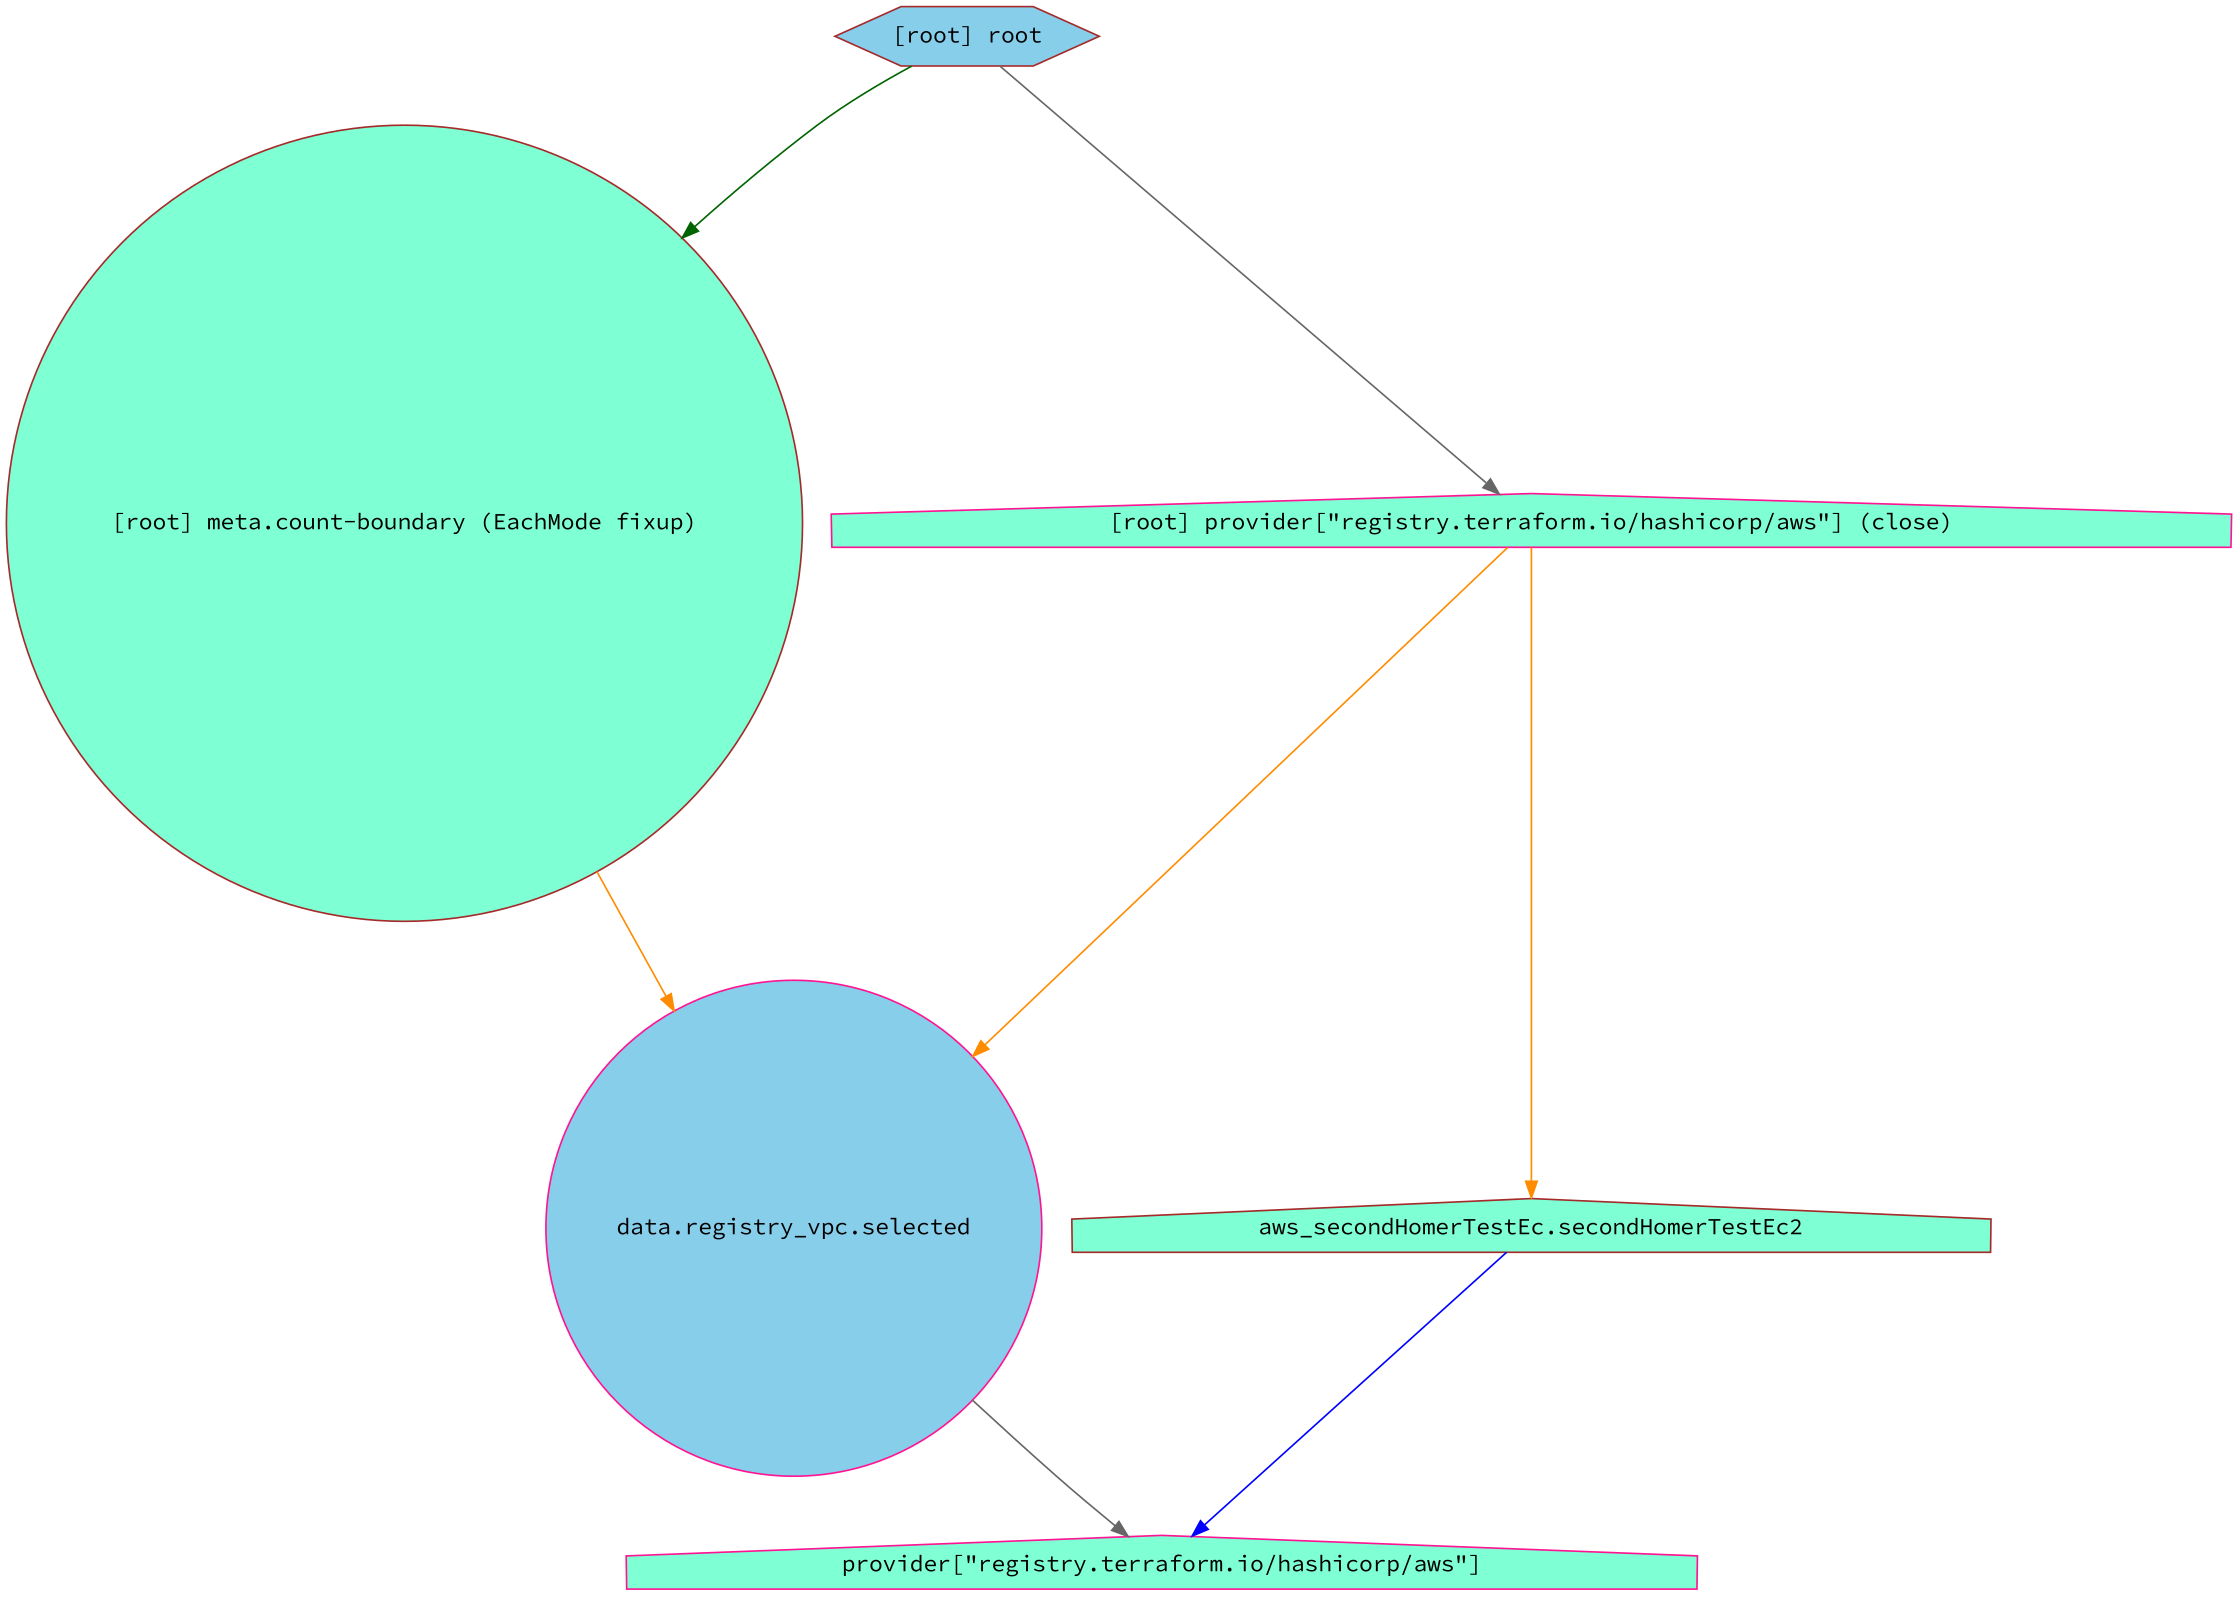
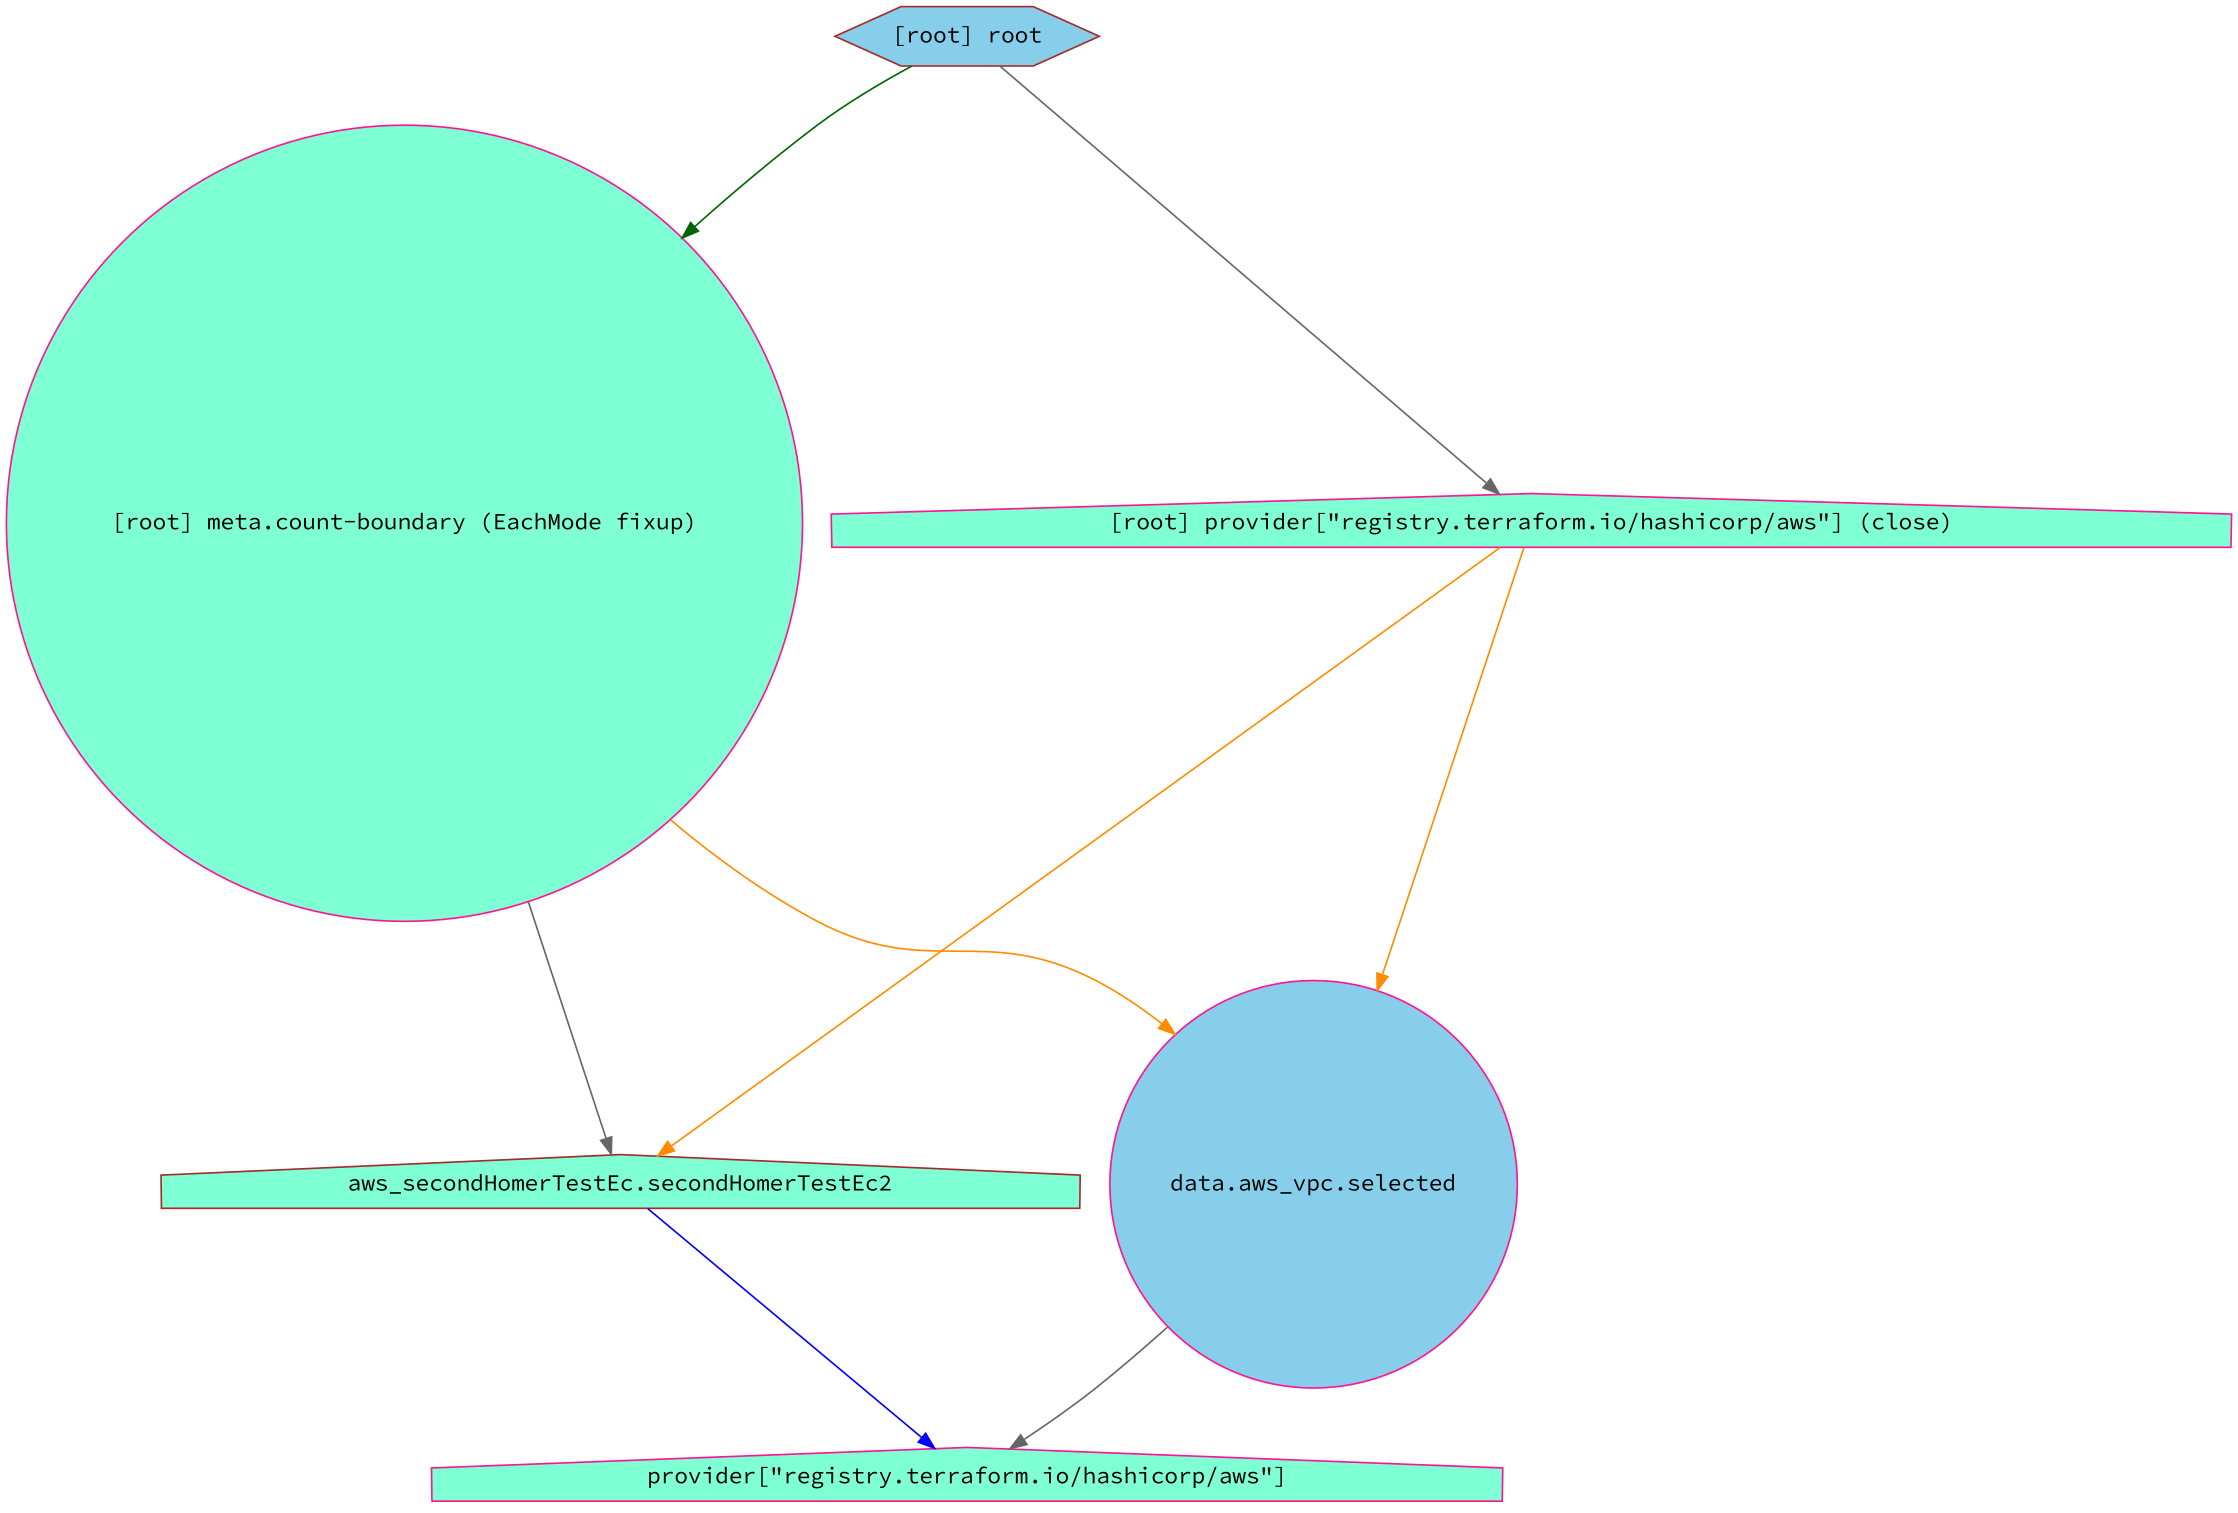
node "[root] meta.count-boundary (EachMode fixup)": color brown -> deeppink
edge "[root] meta.count-boundary (EachMode fixup)" -> "aws_secondHomerTestEc.secondHomerTestEc2": added
node "data.registry_vpc.selected": label "data.registry_vpc.selected" -> "data.aws_vpc.selected"
